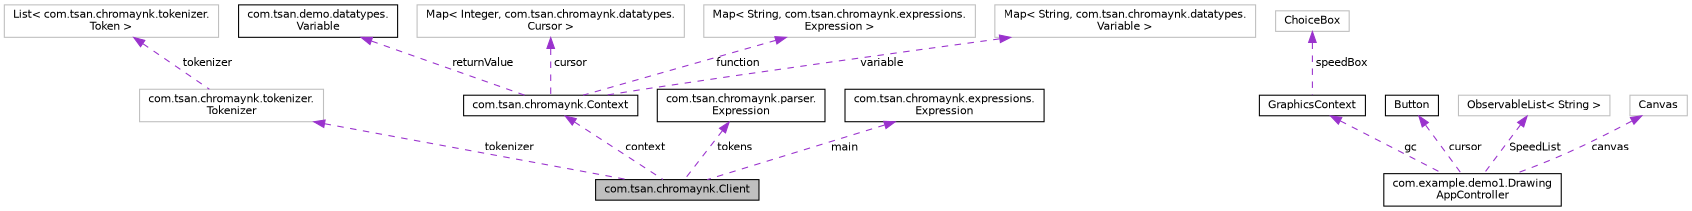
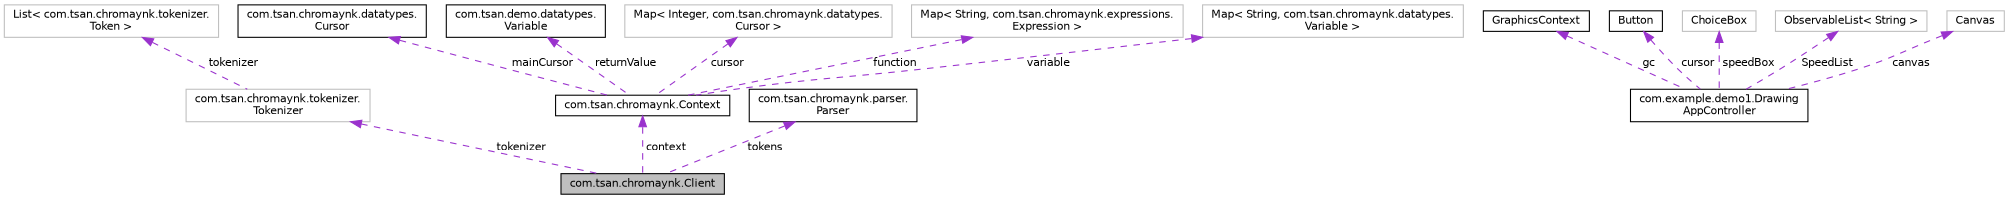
node "com.tsan.chromaynk.datatypes. Cursor": added
edge "GraphicsContext" -> "ChoiceBox": now "com.example.demo1.Drawing AppController" -> "ChoiceBox"
node "com.tsan.chromaynk.parser. Expression": label "com.tsan.chromaynk.parser. Expression" -> "com.tsan.chromaynk.parser. Parser"
node "com.tsan.chromaynk.expressions. Expression": removed
